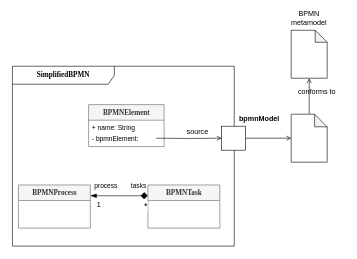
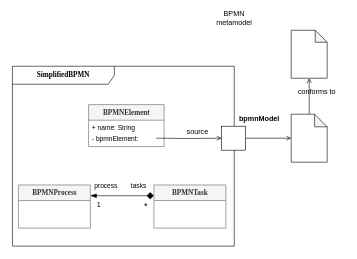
node "BPMN metamodel": moved (309, 18) -> (234, 18)
node "BPMNTask": moved (184, 207) -> (190, 207)
